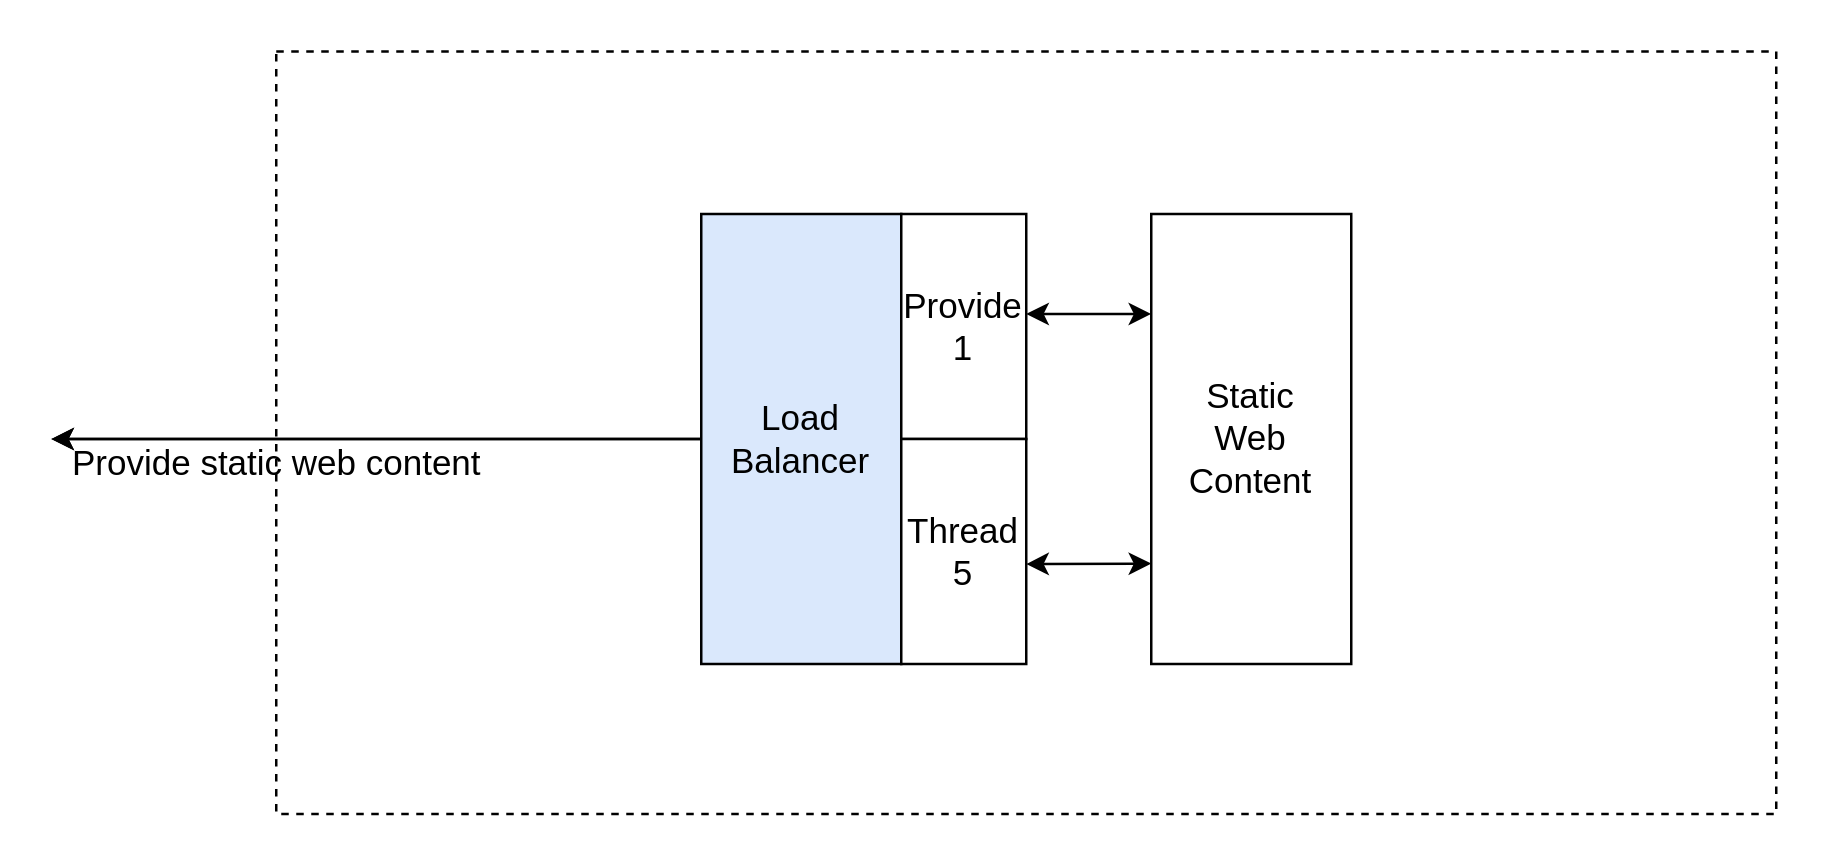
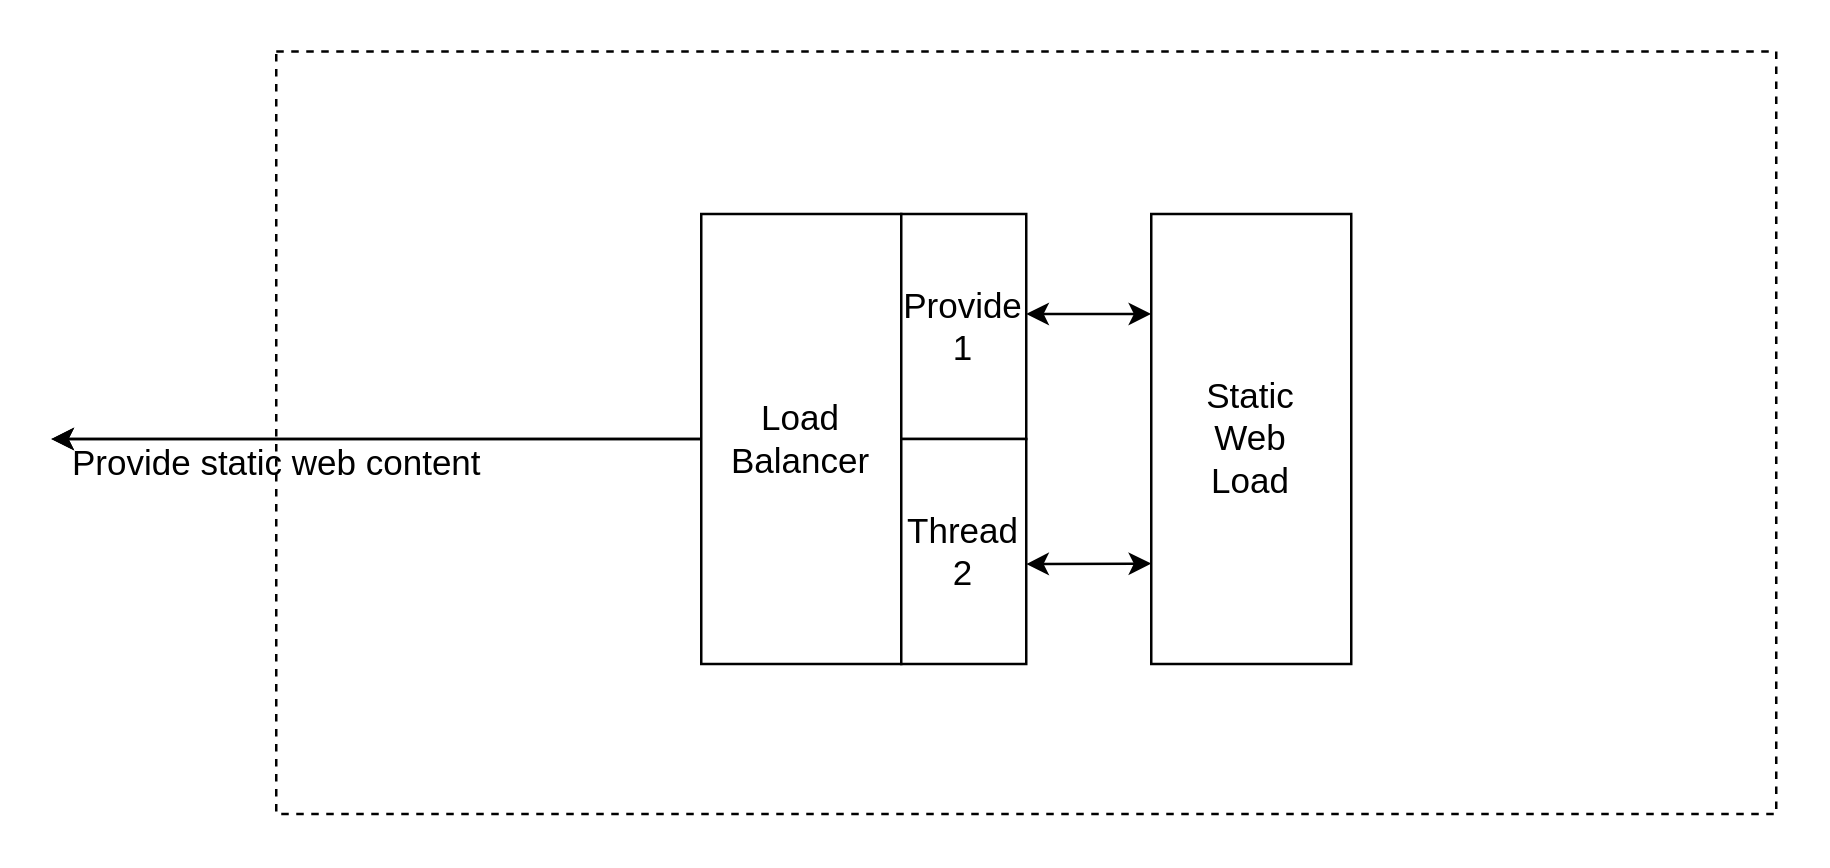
node "Load Balancer": fillcolor #dae8fc -> #ffffff
node "Static Web Content": label "Static Web Content" -> "Static Web Load"
node "Thread 5": label "Thread 5" -> "Thread 2"
